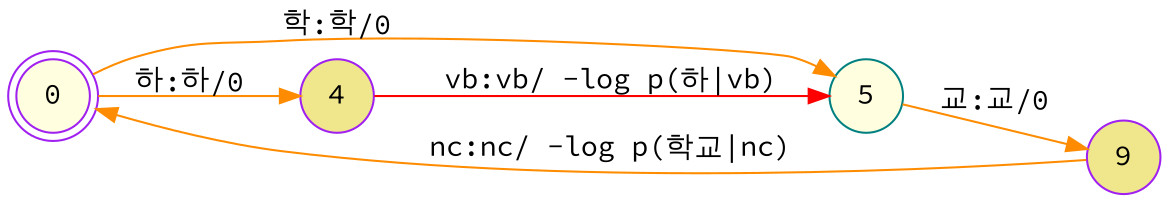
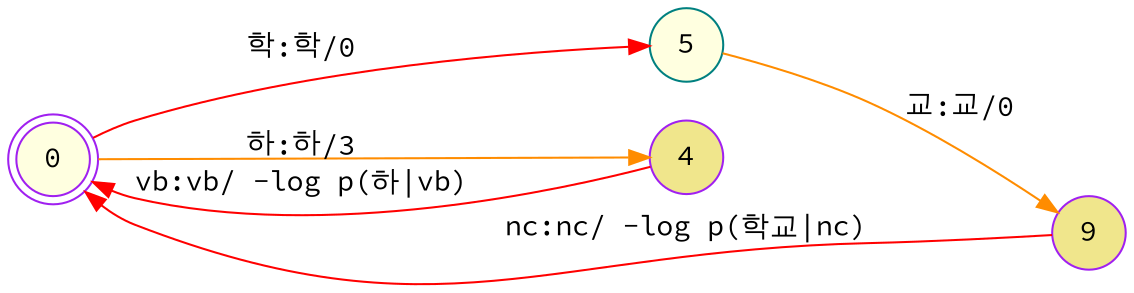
edge "0" -> "5": color darkorange -> red
edge "0" -> "4": label "하:하/0" -> "하:하/3"
edge "4" -> "5": now "4" -> "0"
edge "9" -> "0": color darkorange -> red
